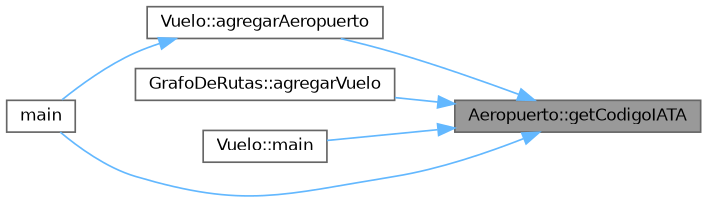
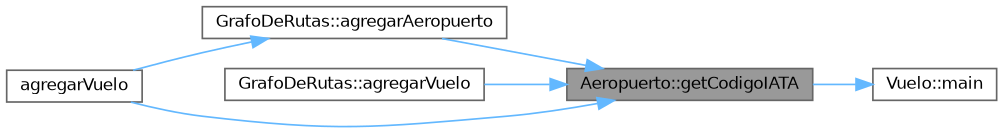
node "Vuelo::agregarAeropuerto": label "Vuelo::agregarAeropuerto" -> "GrafoDeRutas::agregarAeropuerto"
node "main": label "main" -> "agregarVuelo"
edge "Vuelo::main" -> "Aeropuerto::getCodigoIATA": reversed
